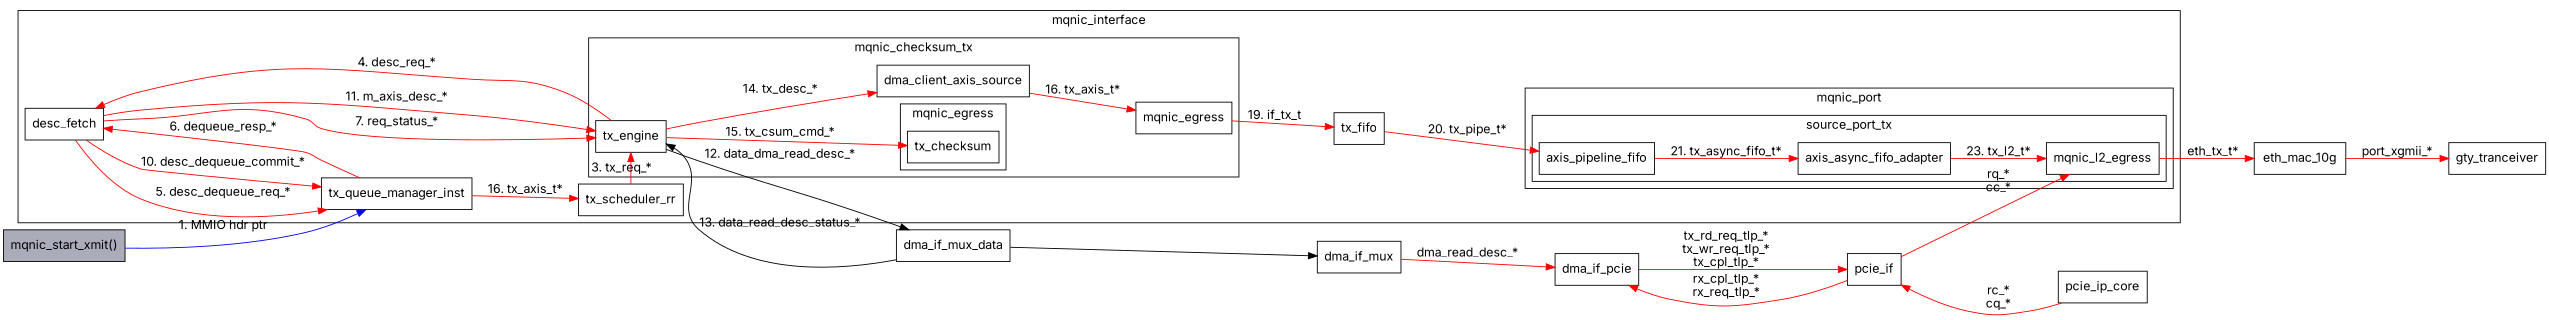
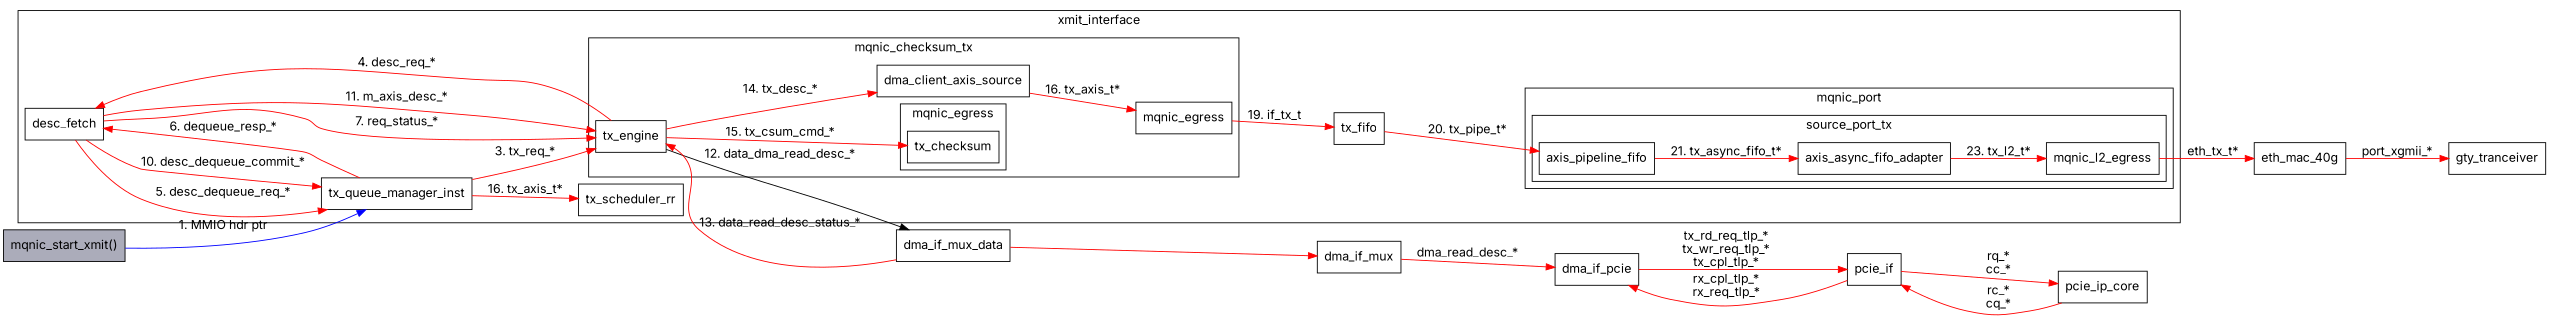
cluster "mqnic_interface": label "mqnic_interface" -> "xmit_interface"
node "eth_mac_10g": label "eth_mac_10g" -> "eth_mac_40g"
edge "tx_scheduler_rr" -> "tx_engine": now "tx_queue_manager_inst" -> "tx_engine"
edge "pcie_if" -> "mqnic_l2_egress": now "pcie_if" -> "pcie_ip_core"
edge "dma_if_mux_data" -> "dma_if_mux": color black -> red
edge "dma_if_mux_data" -> "tx_engine": color black -> red
